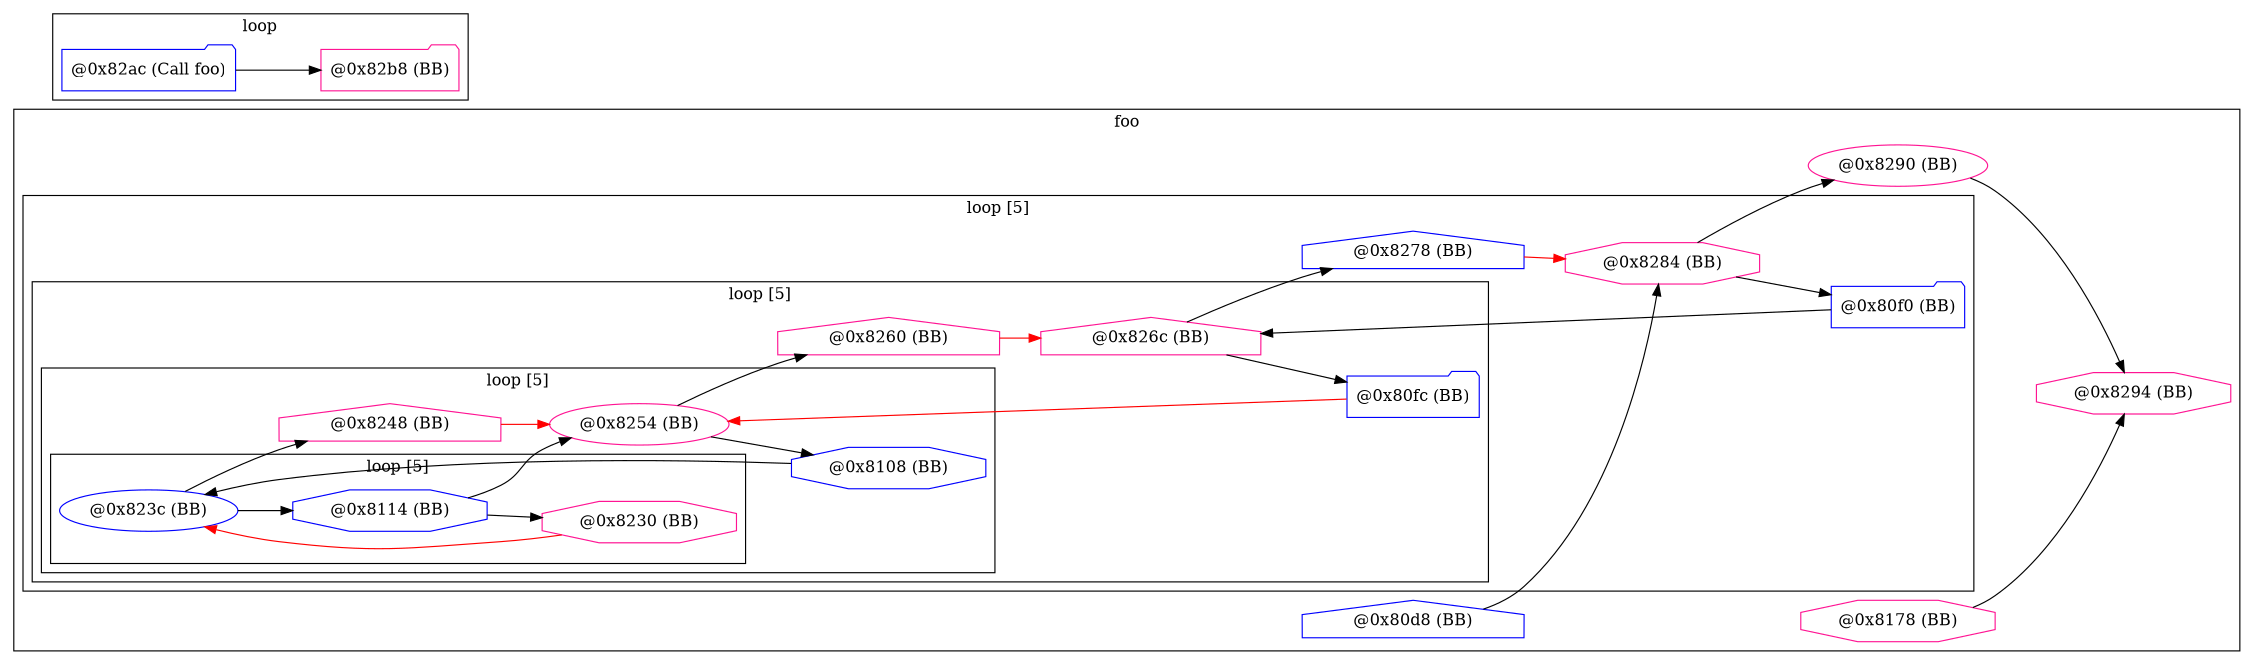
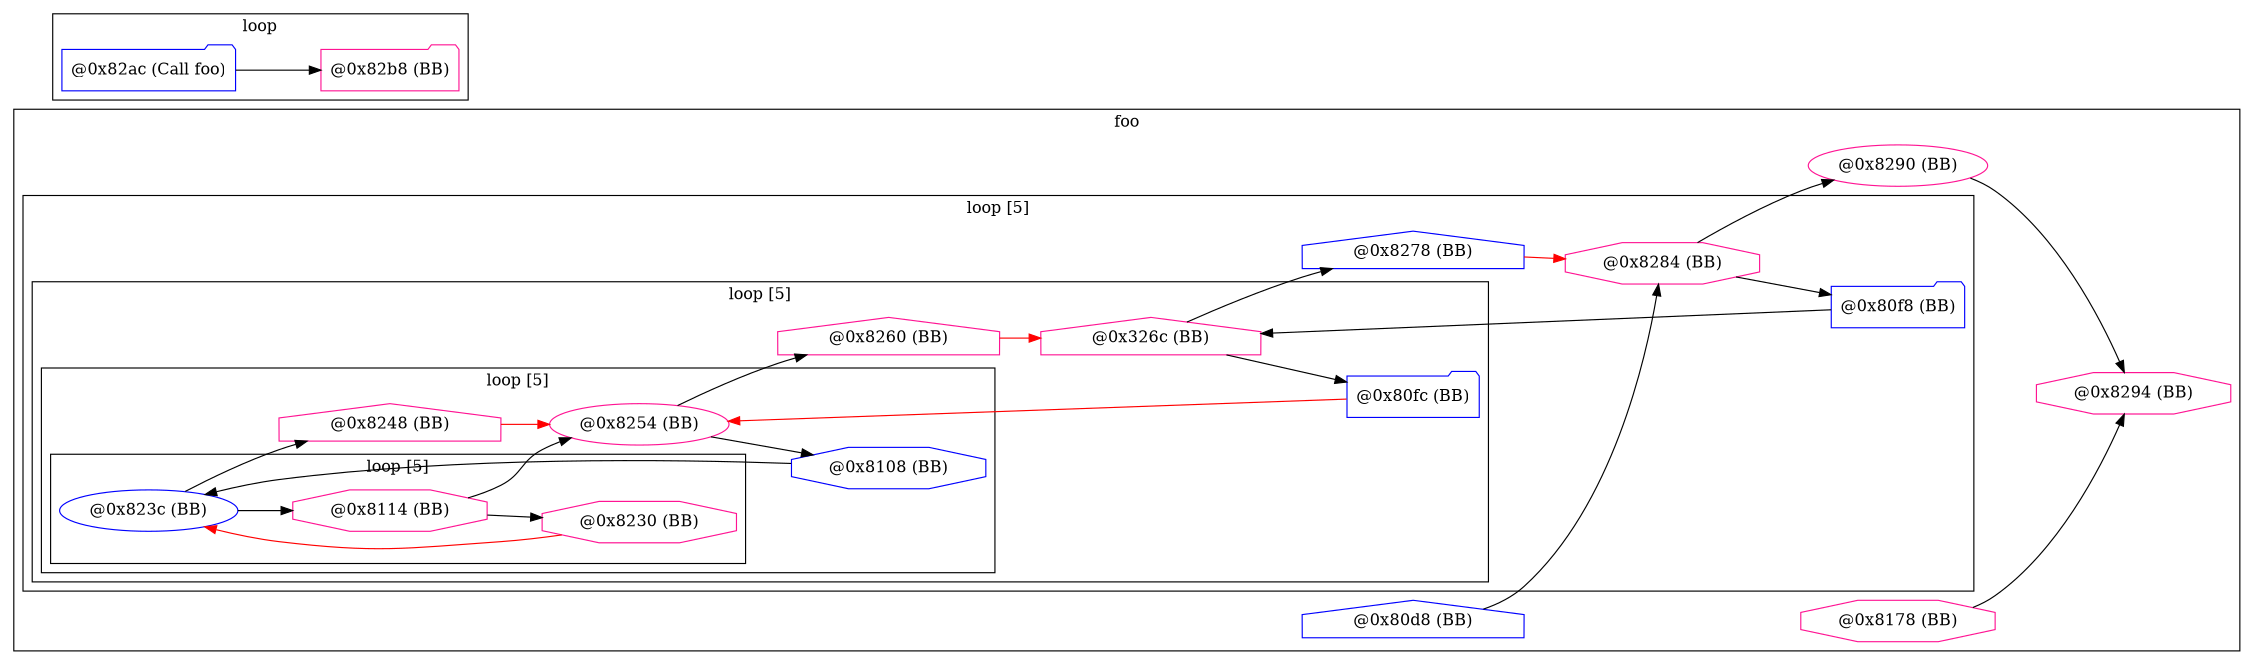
node "@0x80f0 (BB)": label "@0x80f0 (BB)" -> "@0x80f8 (BB)"
node "@0x826c (BB)": label "@0x826c (BB)" -> "@0x326c (BB)"
node "@0x8114 (BB)": color blue -> deeppink
